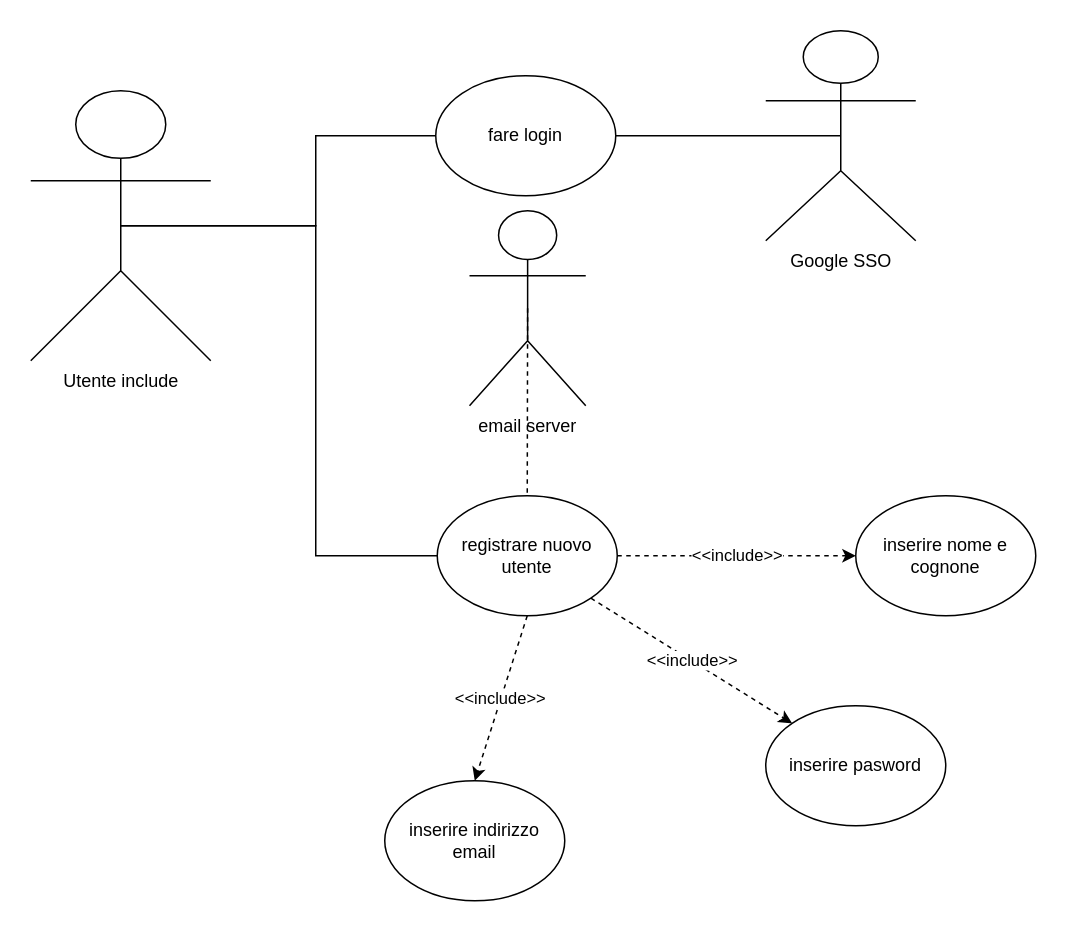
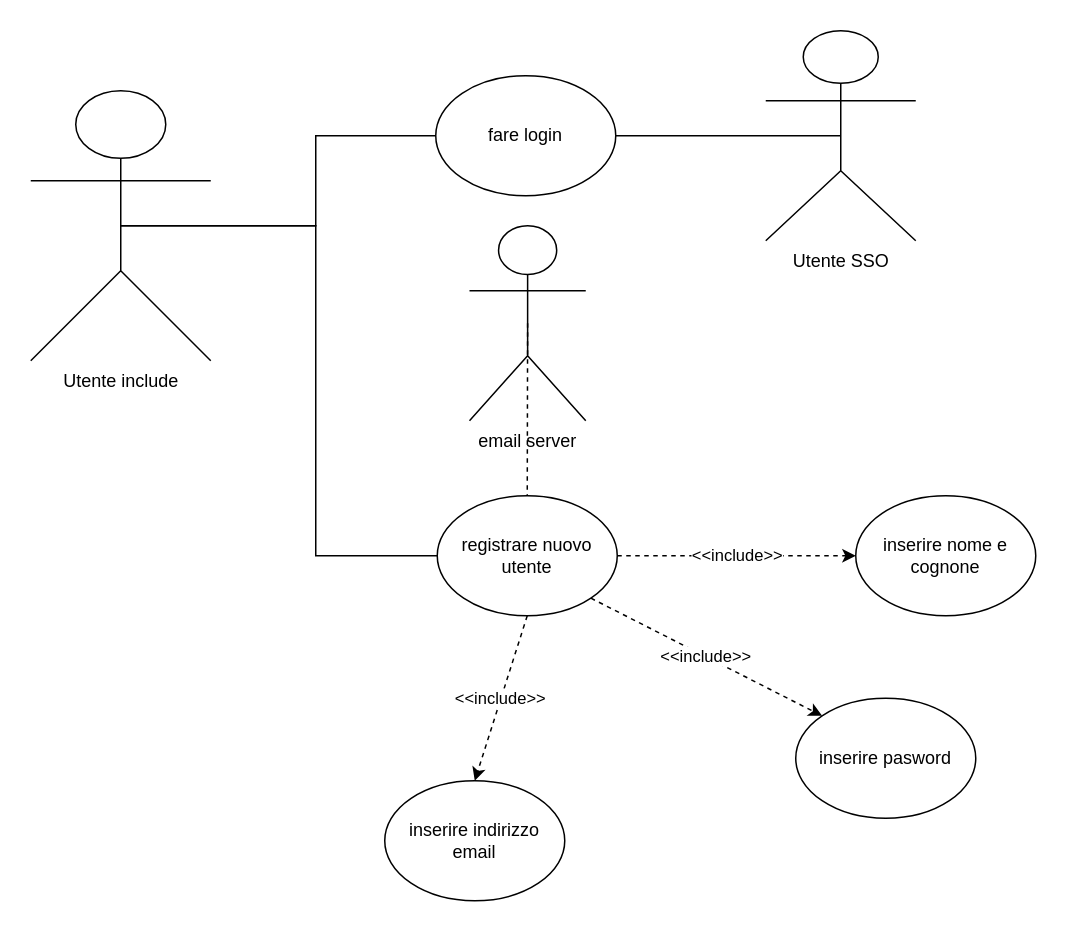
node "Google SSO": label "Google SSO" -> "Utente SSO"
node "email server": moved (528, 308) -> (528, 323)
node "inserire pasword": moved (856, 766) -> (886, 758)
